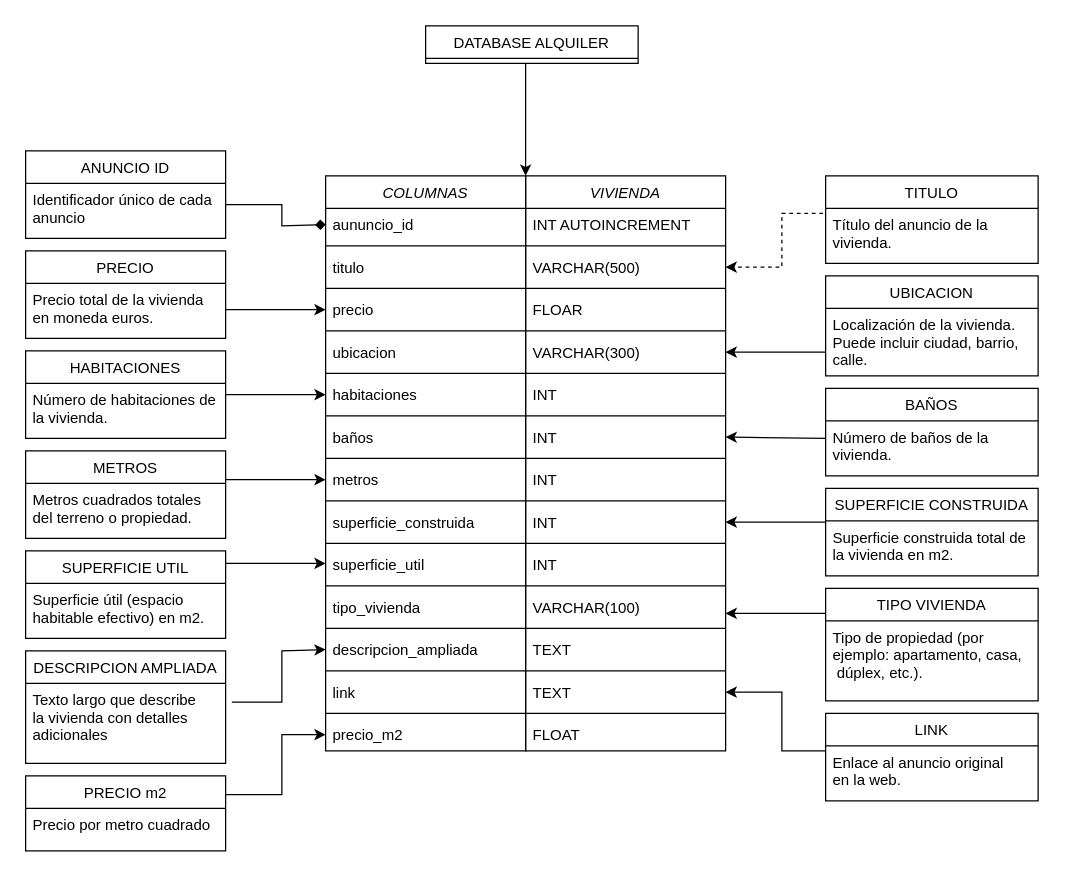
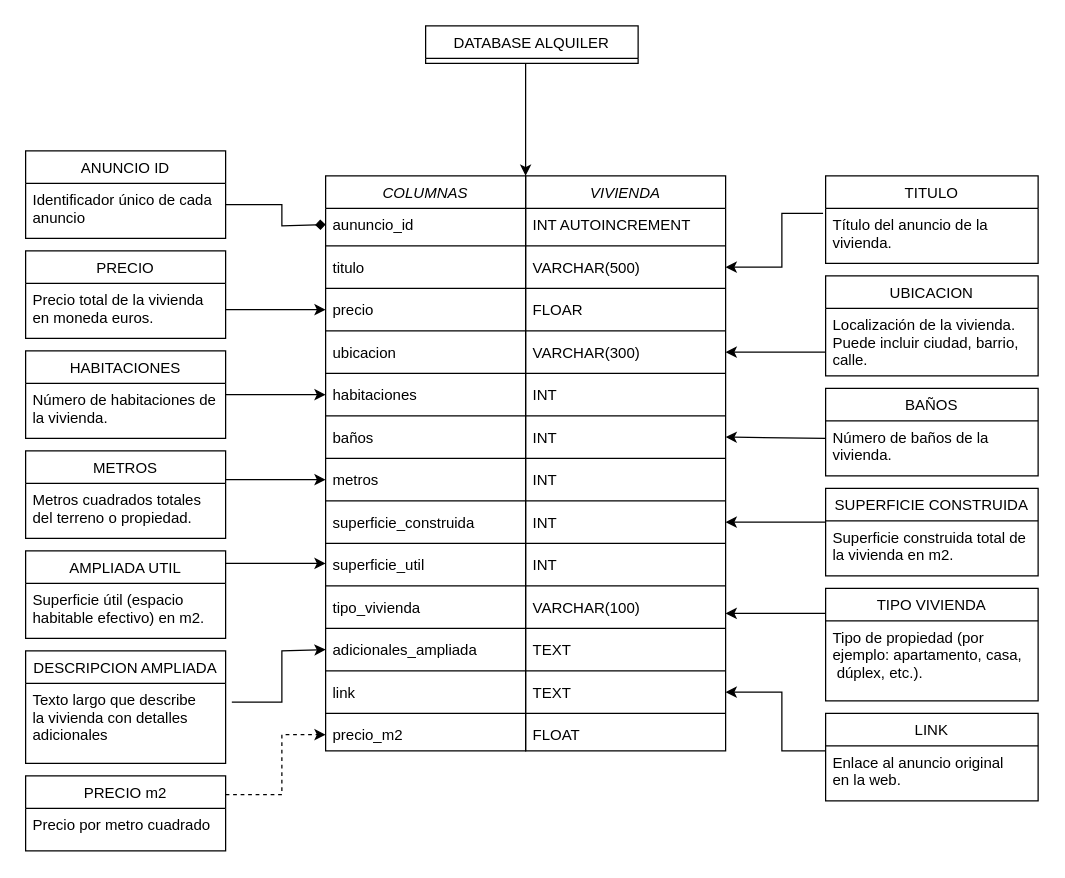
edge "Título del anuncio de la vivienda." -> "VARCHAR(500)": style dashed -> solid
node "SUPERFICIE UTIL": label "SUPERFICIE UTIL" -> "AMPLIADA UTIL"
node "descripcion_ampliada": label "descripcion_ampliada" -> "adicionales_ampliada"
edge "PRECIO m2" -> "precio_m2": style solid -> dashed
